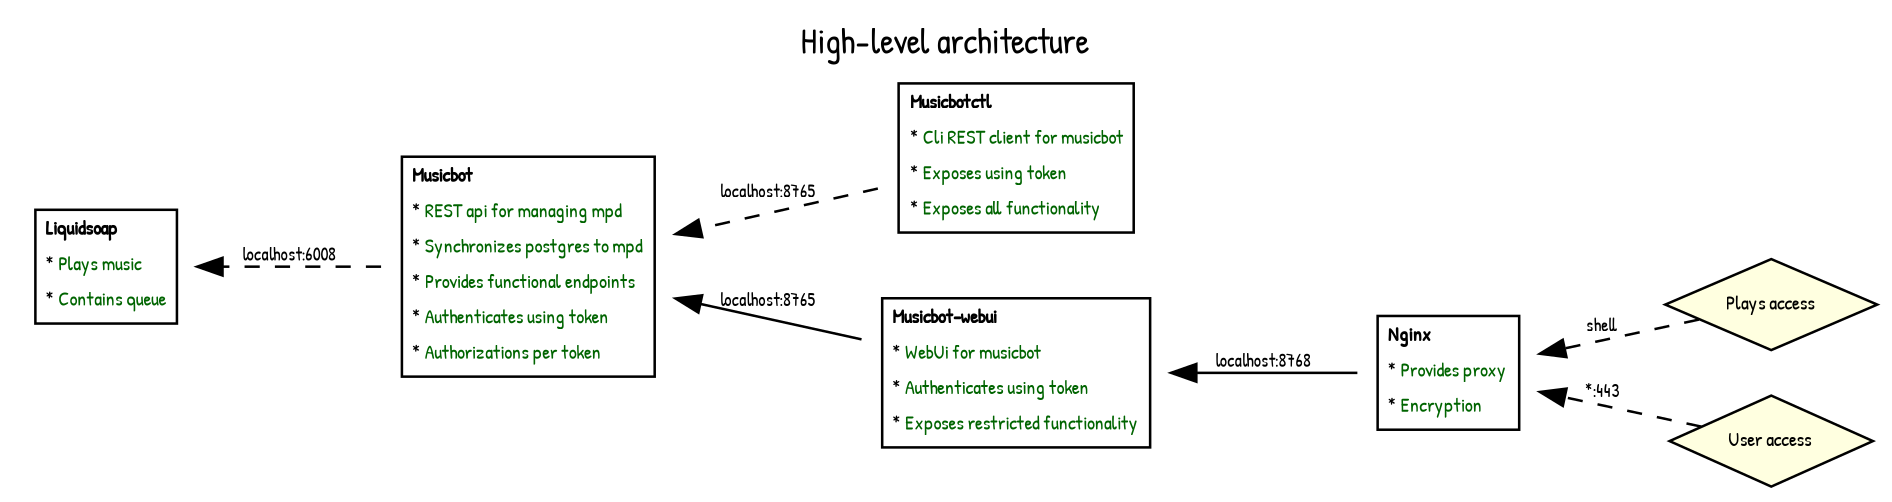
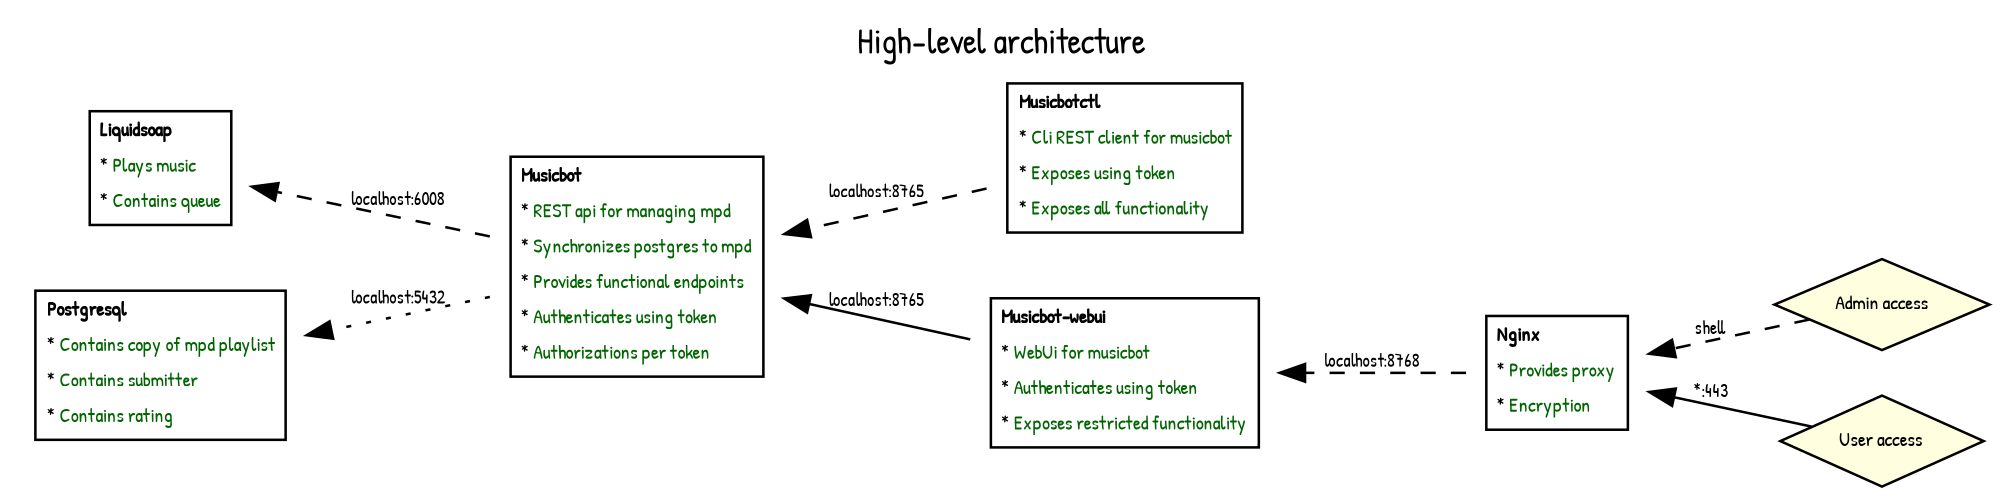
node "Plays access": label "Plays access" -> "Admin access"
node "Postgresql": added
edge "Nginx" -> "Musicbot-webui": style solid -> dashed
edge "User access" -> "Nginx": style dashed -> solid
